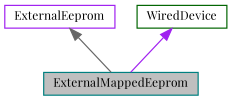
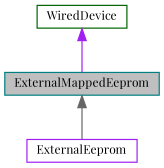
edge "ExternalMappedEeprom" -> "ExternalEeprom": reversed
